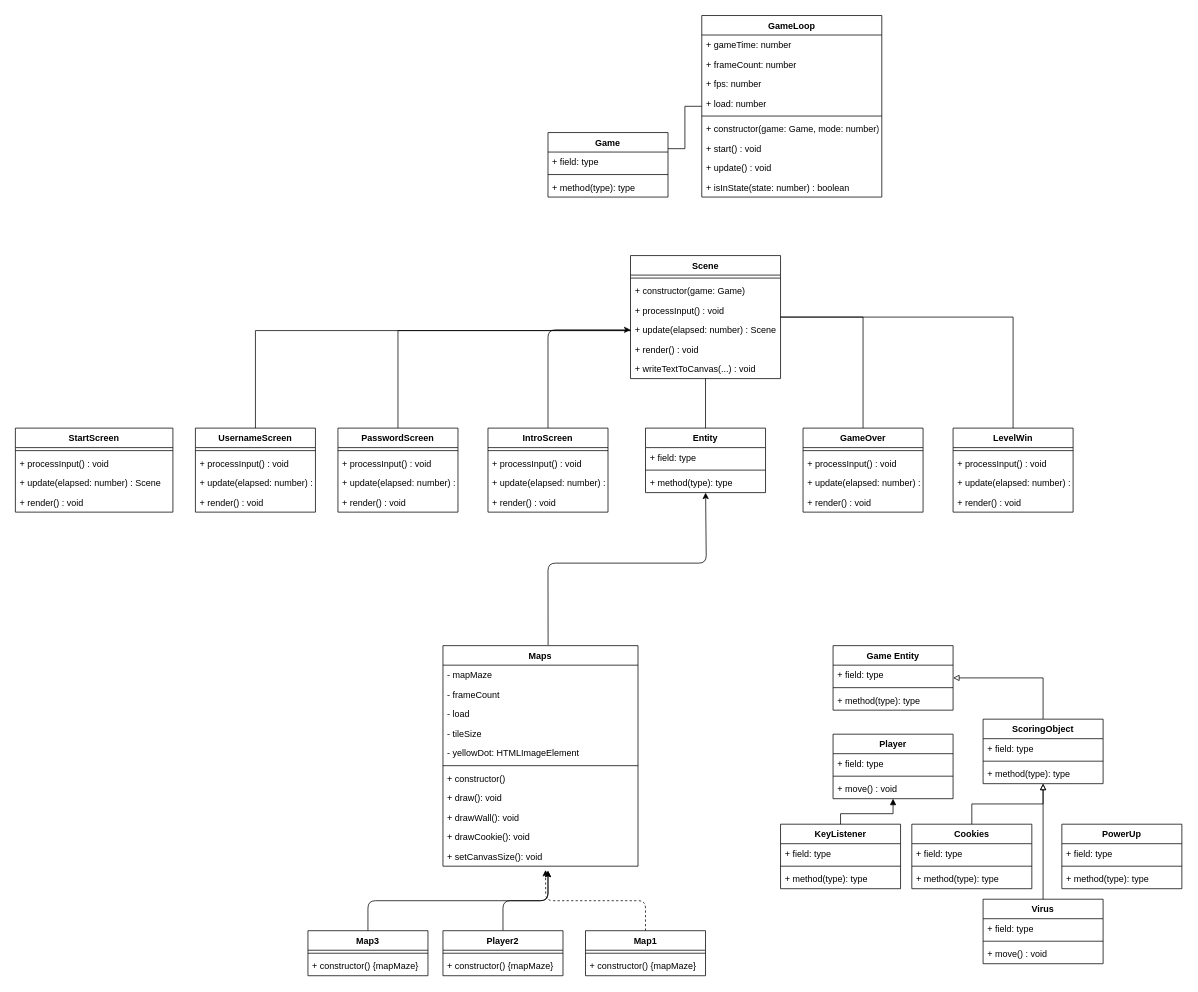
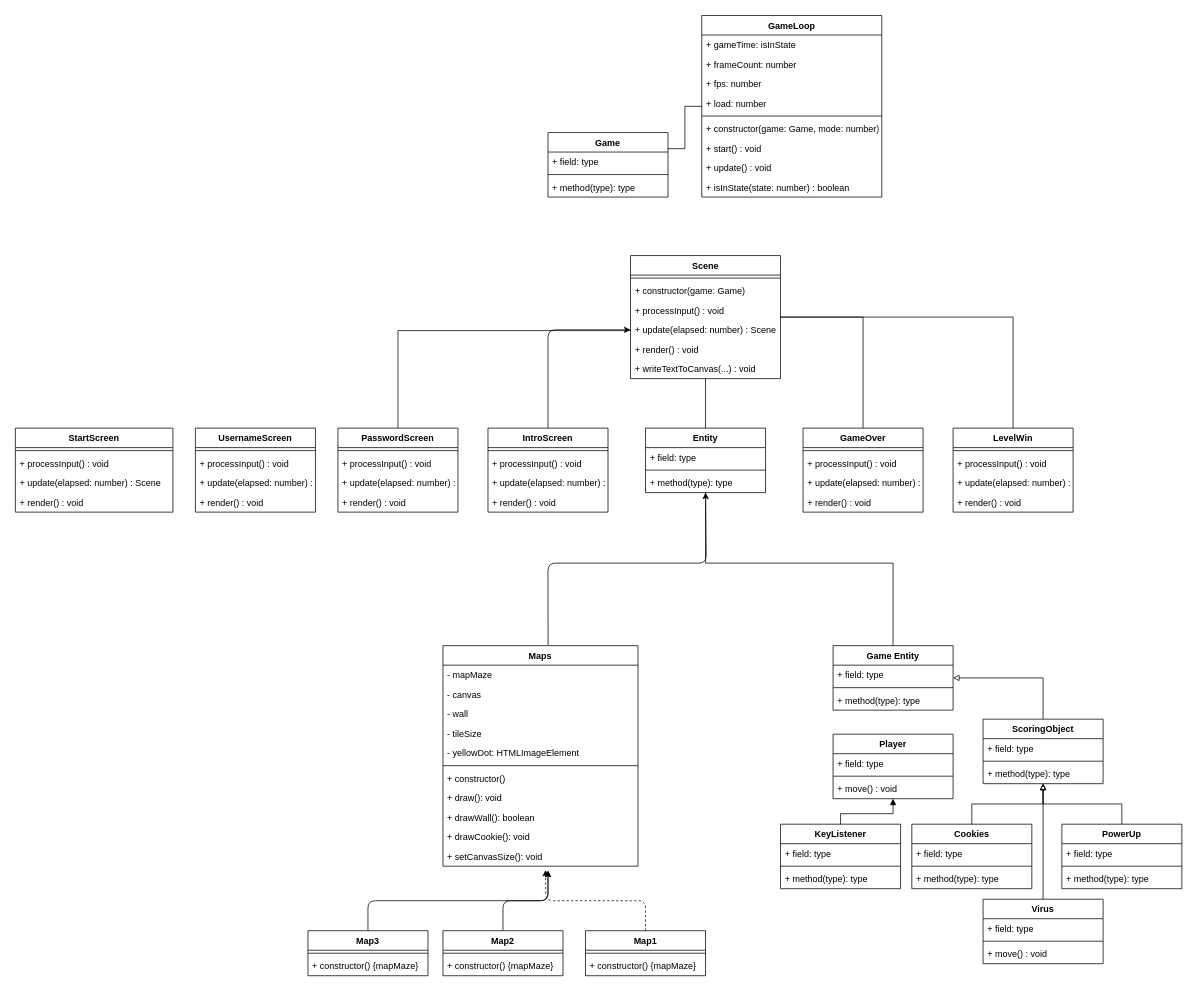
node "+ gameTime: number": label "+ gameTime: number" -> "+ gameTime: isInState"
edge "Scene" -- "UsernameScreen": removed
edge "Entity" -- "Game Entity": added
node "- frameCount": label "- frameCount" -> "- canvas"
node "- load": label "- load" -> "- wall"
edge "PowerUp" -> "ScoringObject": added
node "+ drawWall(): void": label "+ drawWall(): void" -> "+ drawWall(): boolean"
node "Player2": label "Player2" -> "Map2"
